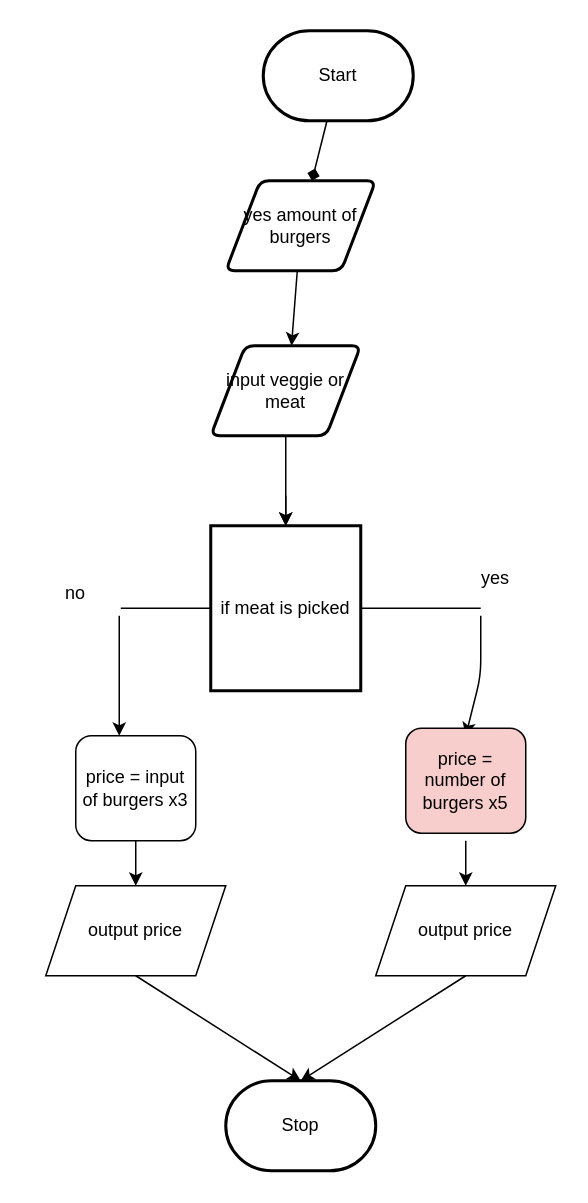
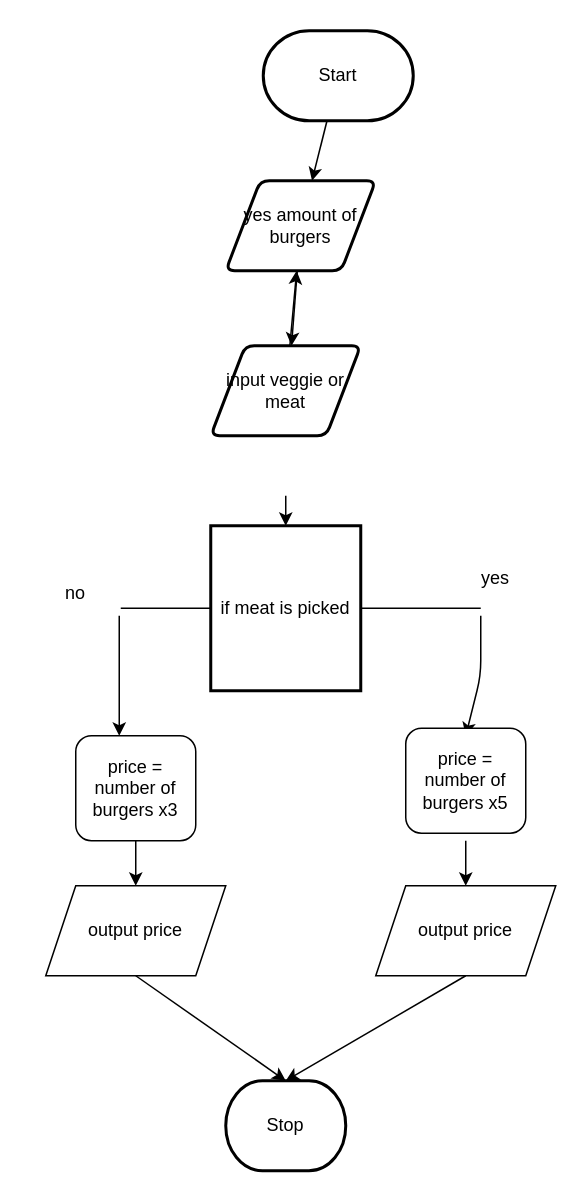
edge "Start" -> "yes amount of burgers": arrowhead diamond -> classic
edge "input veggie or meat" -> "if meat is picked": now "input veggie or meat" -> "yes amount of burgers"
node "price = number of burgers x5": fillcolor #f8cecc -> #ffffff
node "price = input of burgers x3": label "price = input of burgers x3" -> "price = number of burgers x3"
node "Stop": size 150x90 -> 120x90
